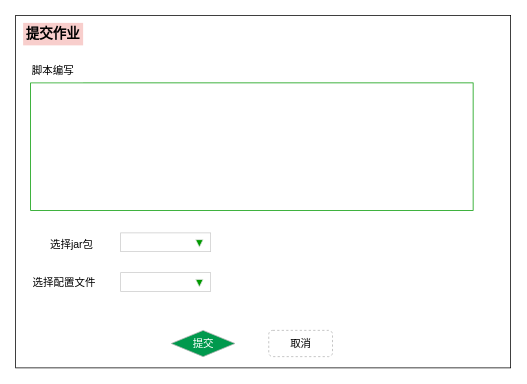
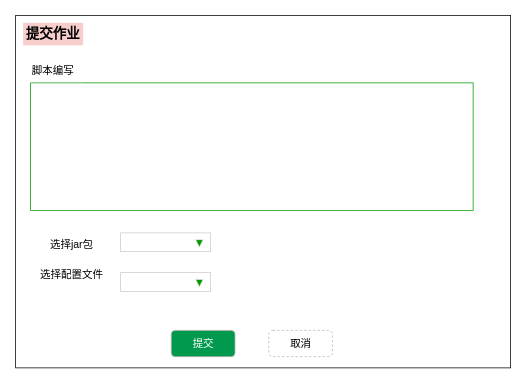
node "选择配置文件": moved (64, 282) -> (72, 275)
node "提交": shape diamond -> rounded rectangle
